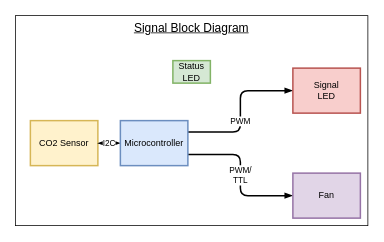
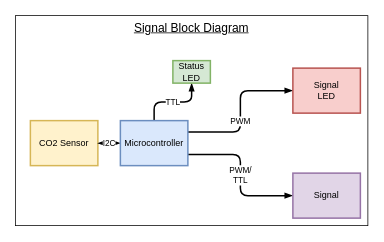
edge "Microcontroller" -> "Status LED": added, label "TTL"
node "Fan": label "Fan" -> "Signal"
